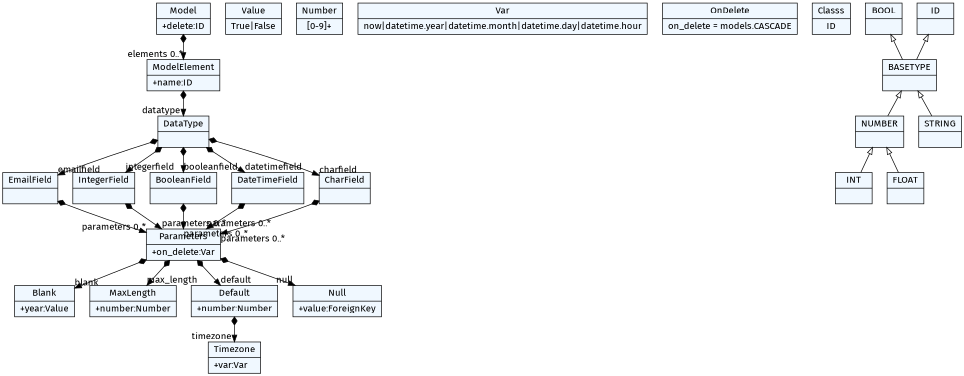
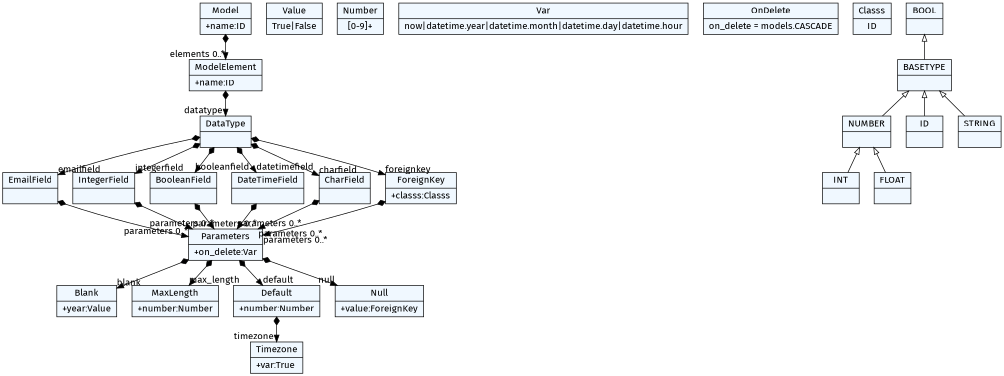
node "Model": text "+delete:ID" -> "+name:ID"
edge "BASETYPE" -> "ID": reversed
node "ForeignKey": added
node "Timezone": text "+var:Var" -> "+var:True"
